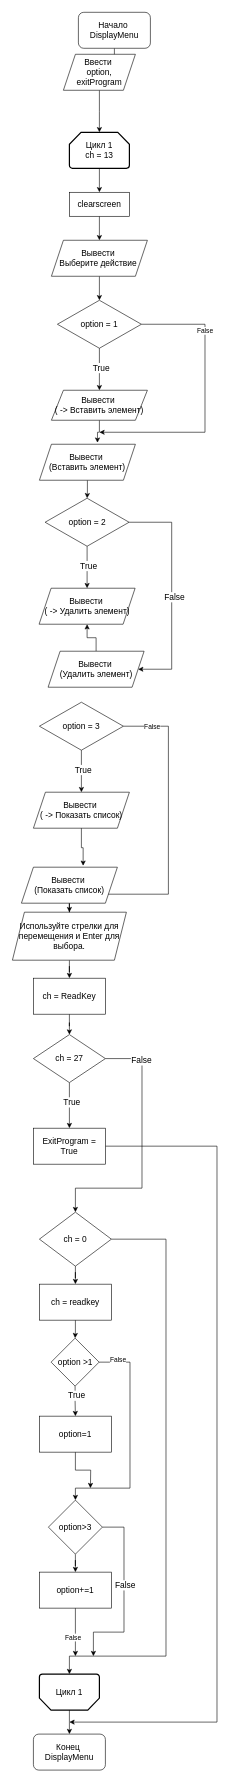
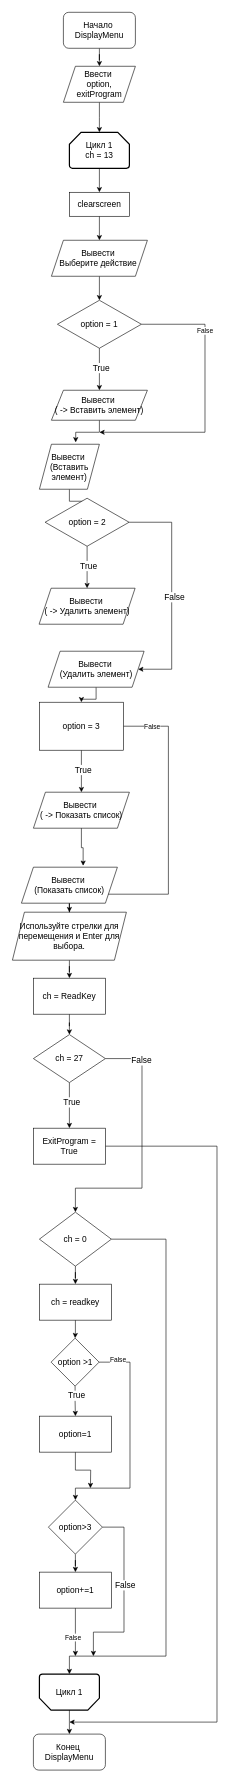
node "Начало DisplayMenu": moved (114, 30) -> (99, 30)
node "Ввести option, exitProgram": moved (99, 72) -> (99, 84)
node "Вывести (Вставить элемент)": size 96x36 -> 60x45
edge "Вывести (Удалить элемент)" -> "Вывести ( -> Удалить элемент)": now "Вывести (Удалить элемент)" -> "option = 3"
node "option = 3": shape diamond -> rectangle
